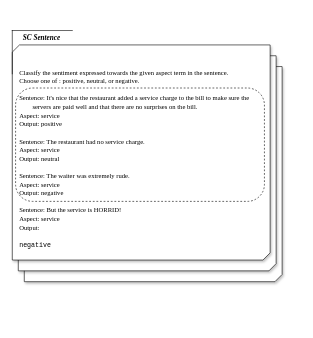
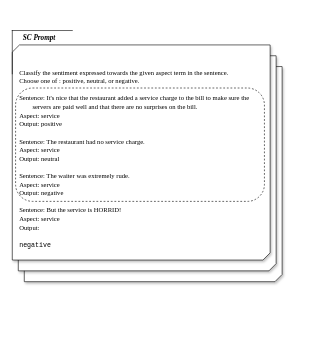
node "SC Sentence": label "SC Sentence" -> "SC Prompt"
